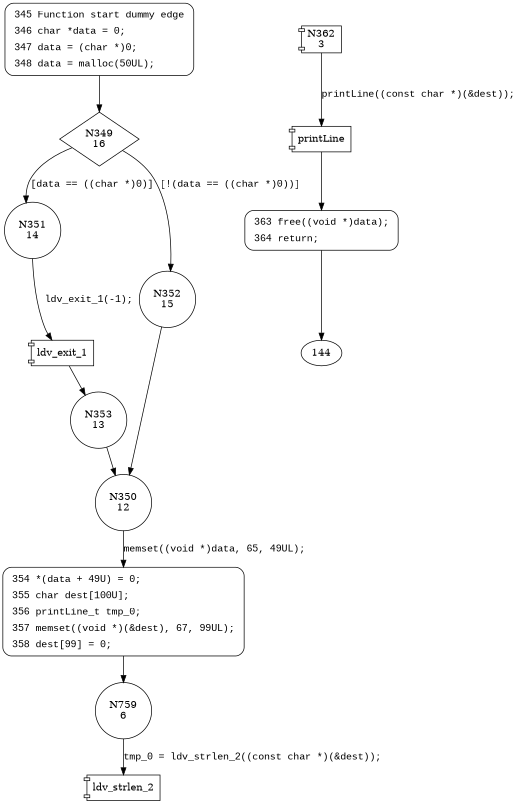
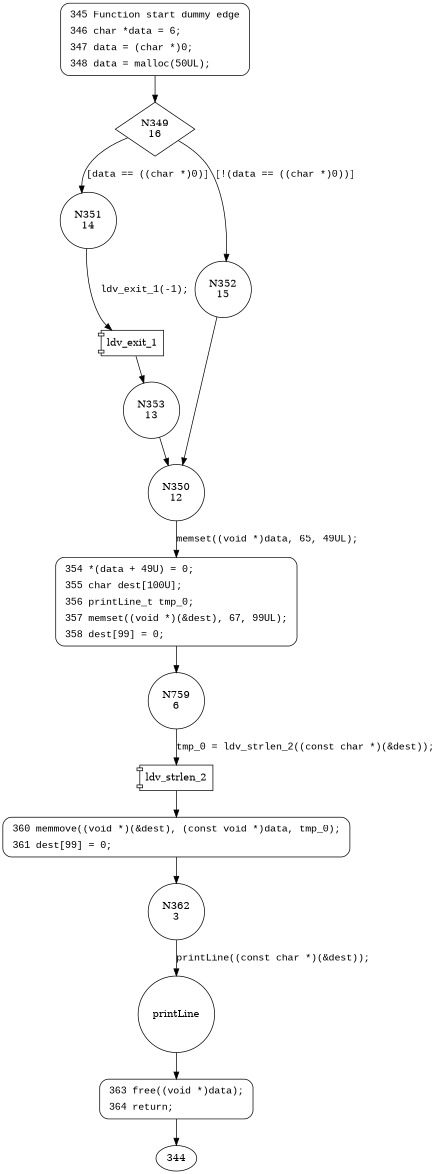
node "345": text "char *data = 0;" -> "char *data = 6;"
node "N362 3": shape component -> circle
node "printLine": shape component -> circle
node "144": label "144" -> "344"
node "360": added
